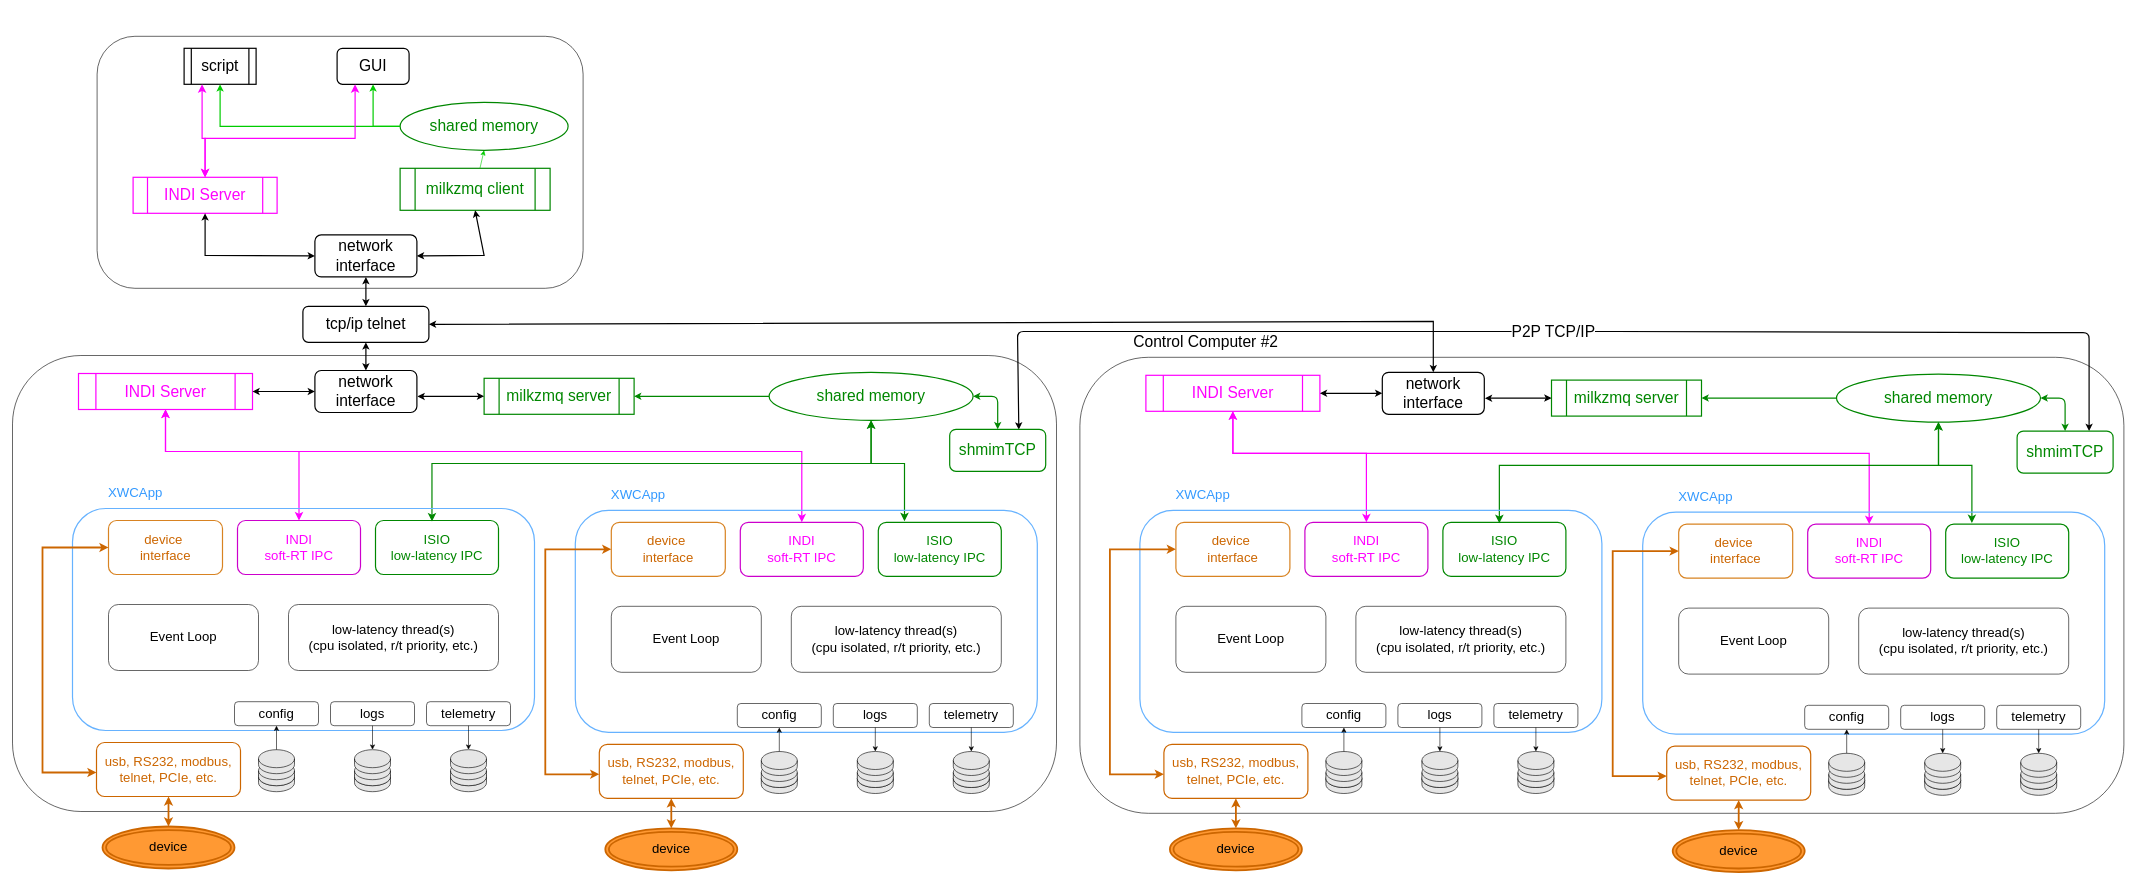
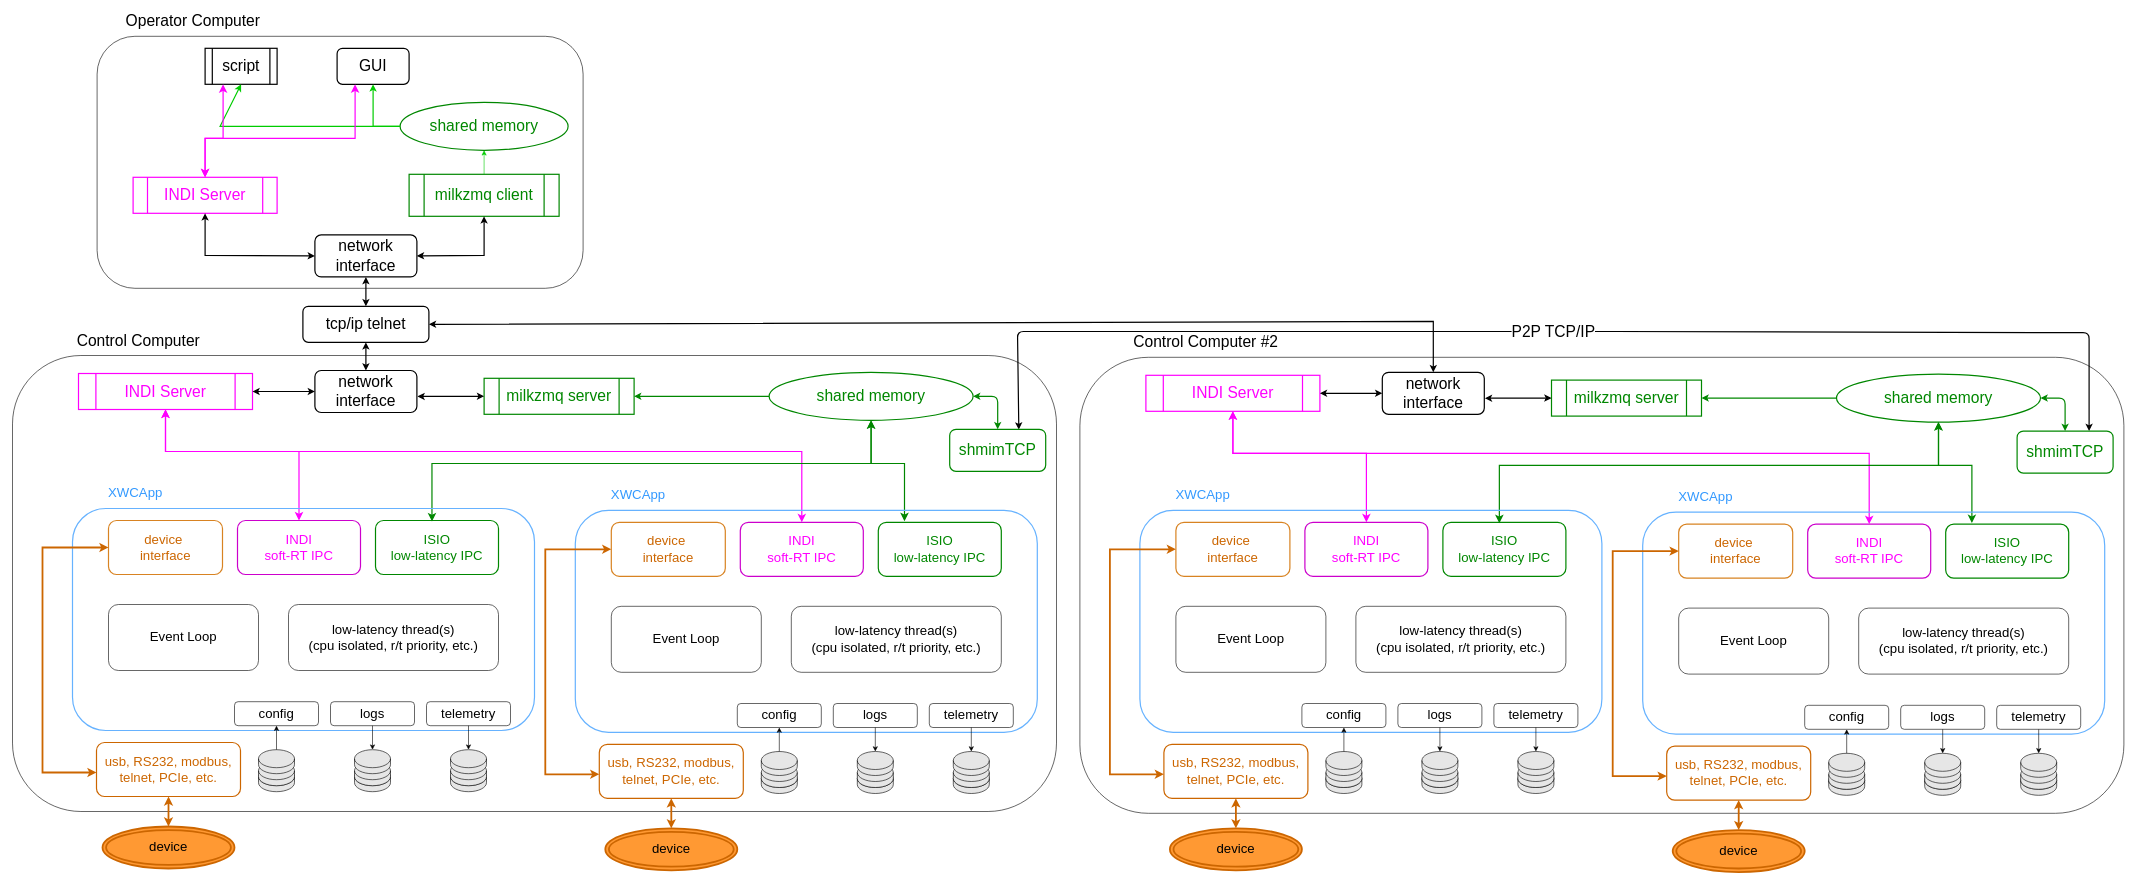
node "Operator Computer": added
node "script": moved (220, 66) -> (241, 66)
node "milkzmq client": moved (475, 189) -> (484, 195)
node "Control Computer": added
